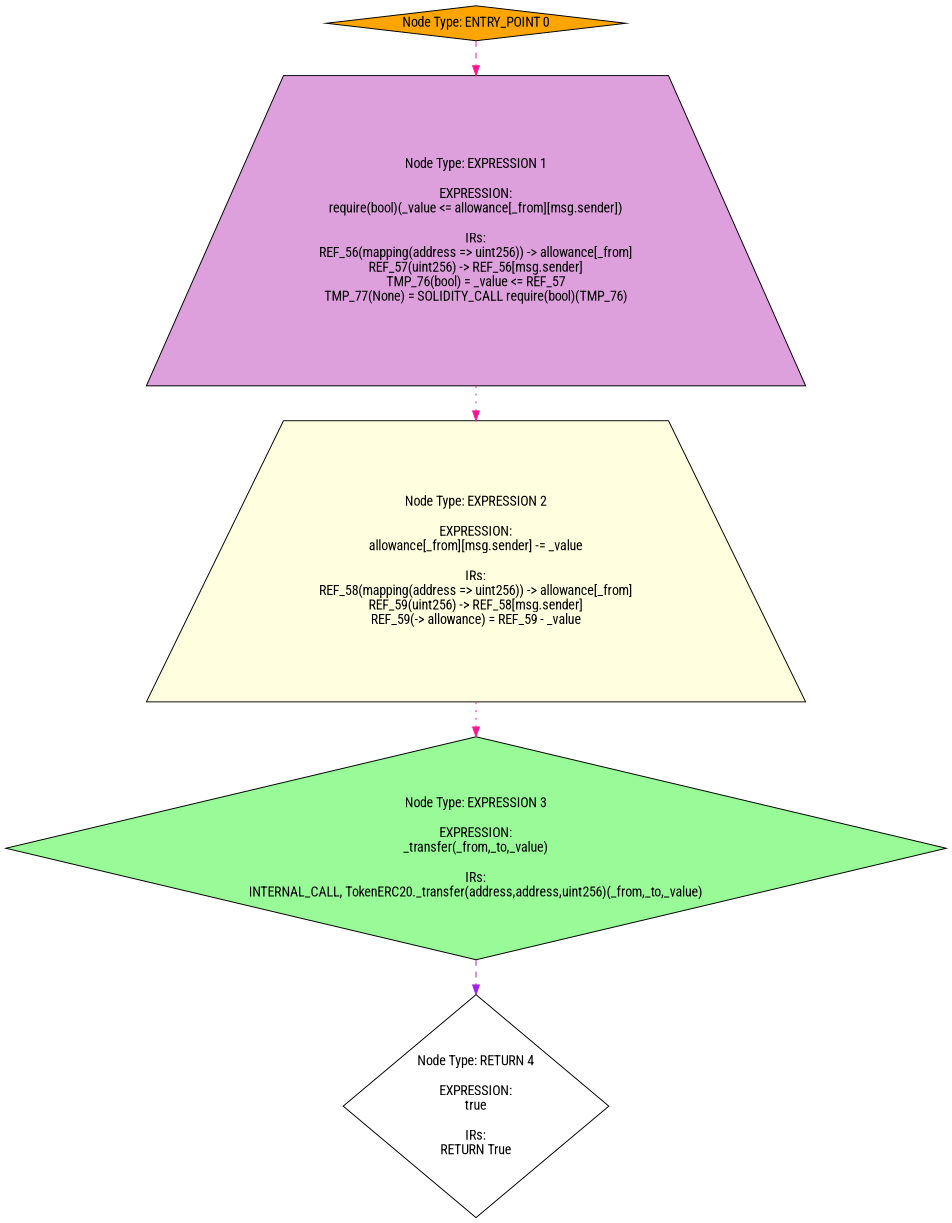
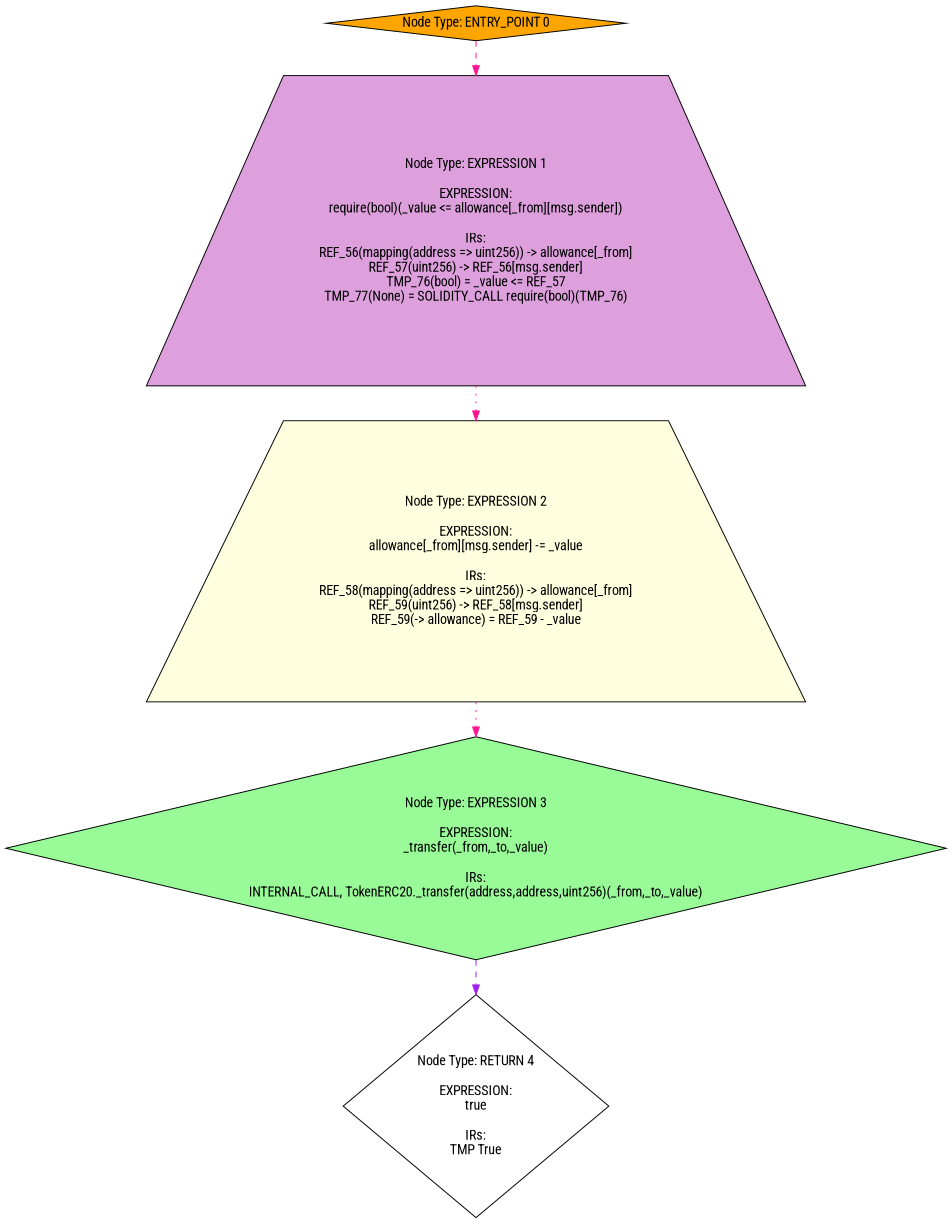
node "Node Type: RETURN 4 EXPRESSION: true IRs: RETURN True": label "Node Type: RETURN 4 EXPRESSION: true IRs: RETURN True" -> "Node Type: RETURN 4 EXPRESSION: true IRs: TMP True"
